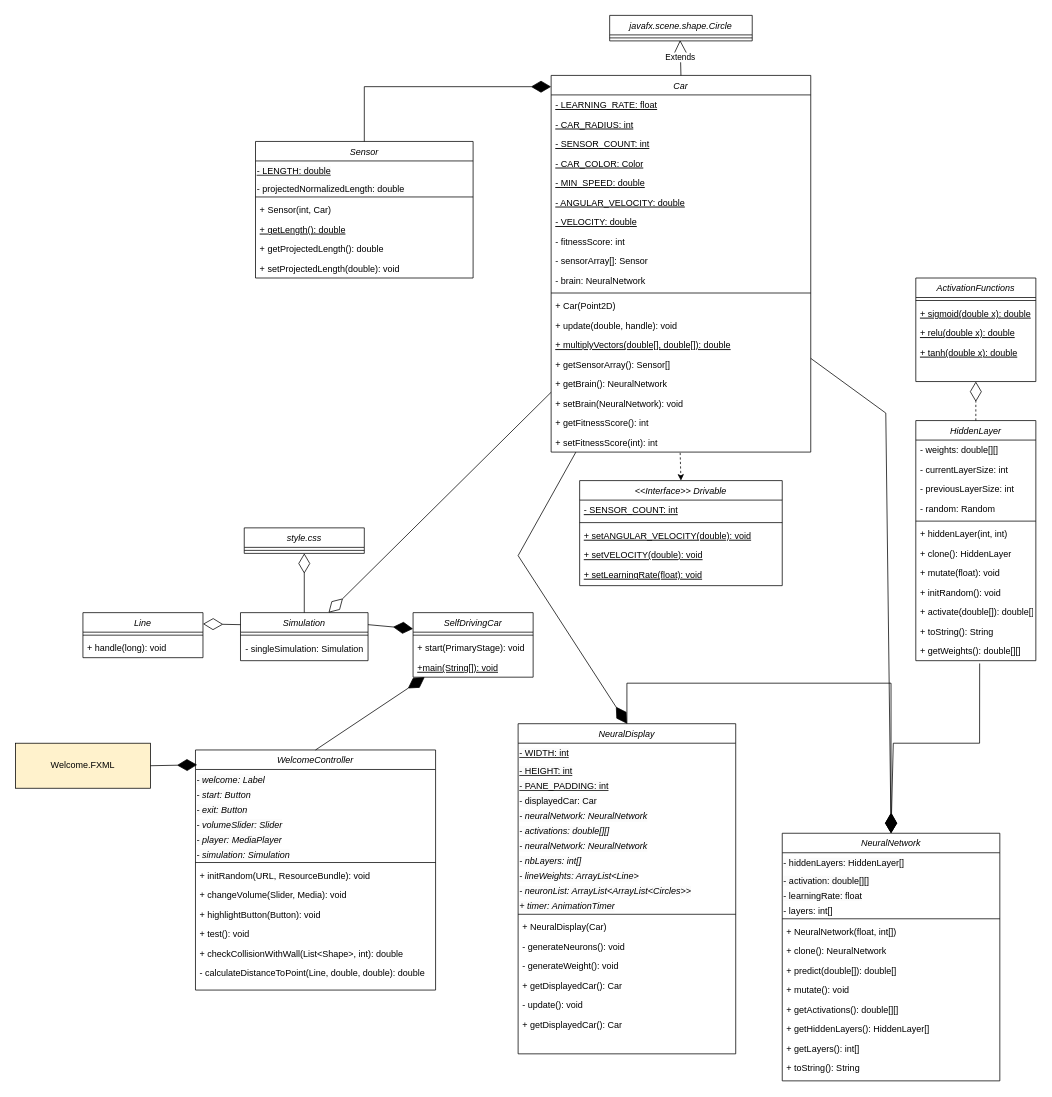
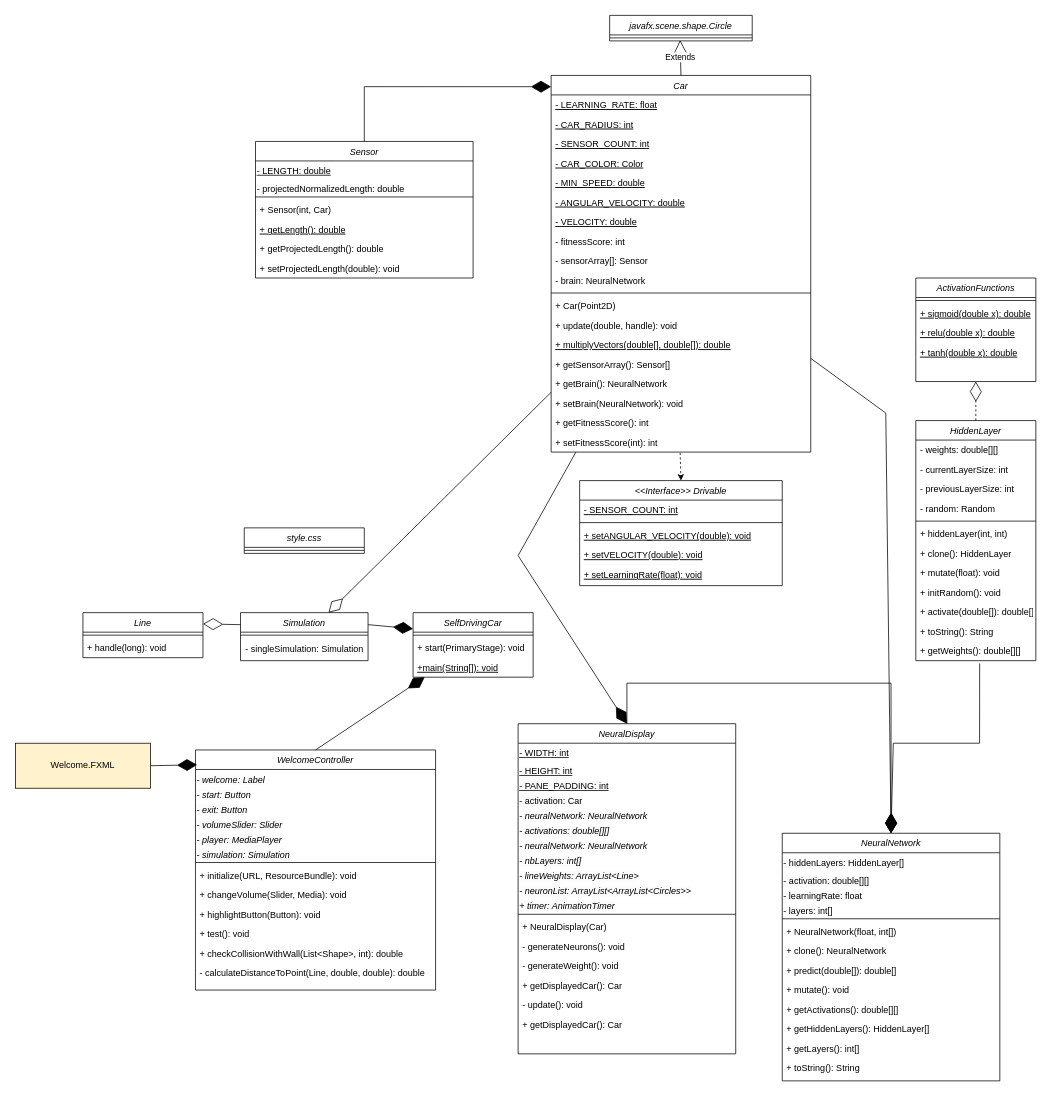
edge "Simulation" -> "style.css": removed
node "- displayedCar: Car": label "- displayedCar: Car" -> "- activation: Car"
node "+ initRandom(URL, ResourceBundle): void": label "+ initRandom(URL, ResourceBundle): void" -> "+ initialize(URL, ResourceBundle): void"
